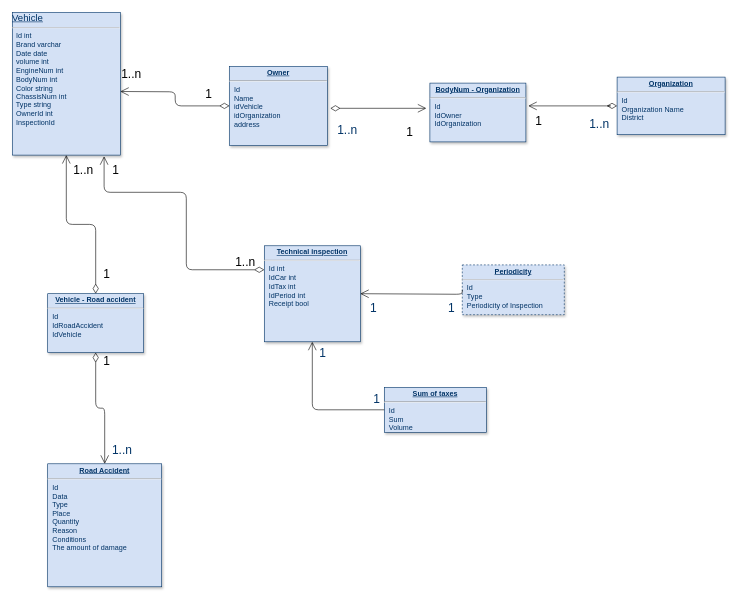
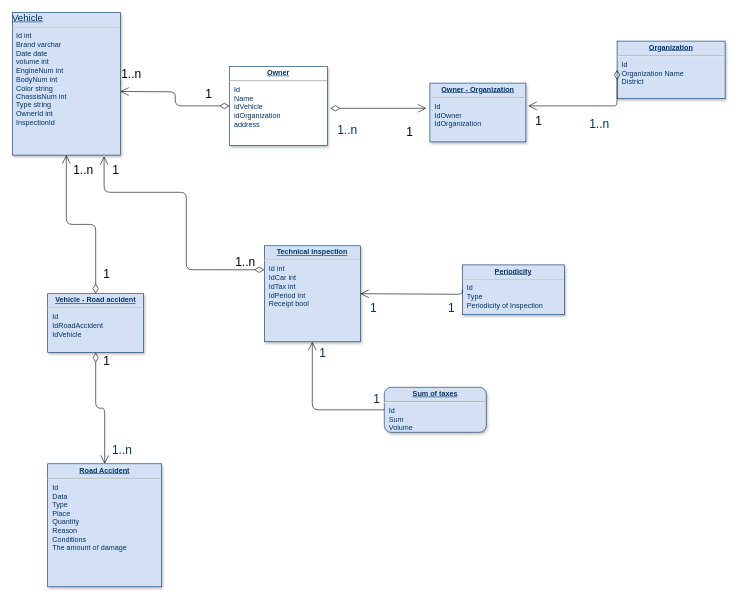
node "BodyNum - Organization Id IdOwner IdOrganization": label "BodyNum - Organization Id IdOwner IdOrganization" -> "Owner - Organization Id IdOwner IdOrganization"
node "Owner Id Name idVehicle idOrganization address": fillcolor #d4e1f5 -> #ffffff
node "Organization Id Organization Name District": moved (671, 106) -> (671, 70)
node "Periodicity Id Type Periodicity of Inspection": style dashed -> solid
node "Sum of taxes Id Sum Volume": shape rectangle -> rounded rectangle
